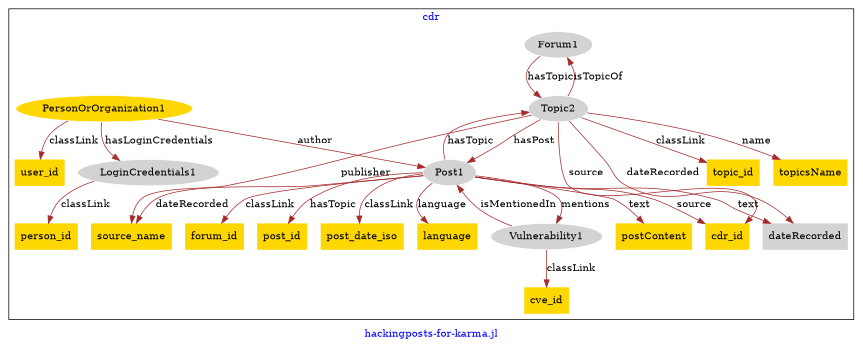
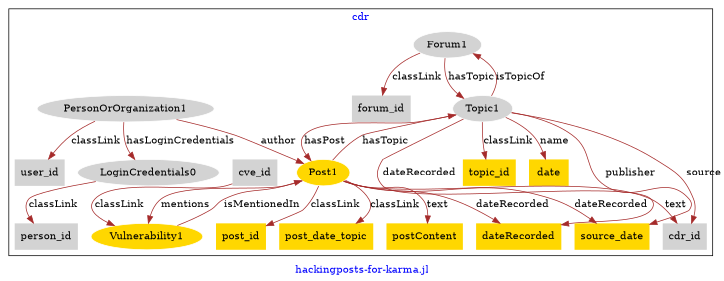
node "PersonOrOrganization1": fillcolor gold -> lightgray
node "Topic2": label "Topic2" -> "Topic1"
node "user_id": fillcolor gold -> lightgray
node "LoginCredentials1": label "LoginCredentials1" -> "LoginCredentials0"
node "Post1": fillcolor lightgray -> gold
node "topicsName": label "topicsName" -> "date"
edge "Post1" -> "forum_id": now "Forum1" -> "forum_id"
edge "Post1" -> "post_id": label "hasTopic" -> "classLink"
edge "Post1" -> "cdr_id": label "source" -> "text"
edge "Post1" -> "dateRecorded": label "text" -> "dateRecorded"
node "person_id": fillcolor gold -> lightgray
node "source_name": label "source_name" -> "source_date"
node "forum_id": fillcolor gold -> lightgray
node "post_date_iso": label "post_date_iso" -> "post_date_topic"
node "language": removed
node "Vulnerability1": fillcolor lightgray -> gold
node "cdr_id": fillcolor gold -> lightgray
node "dateRecorded": fillcolor lightgray -> gold
edge "Vulnerability1" -> "cve_id": reversed
node "cve_id": fillcolor gold -> lightgray
